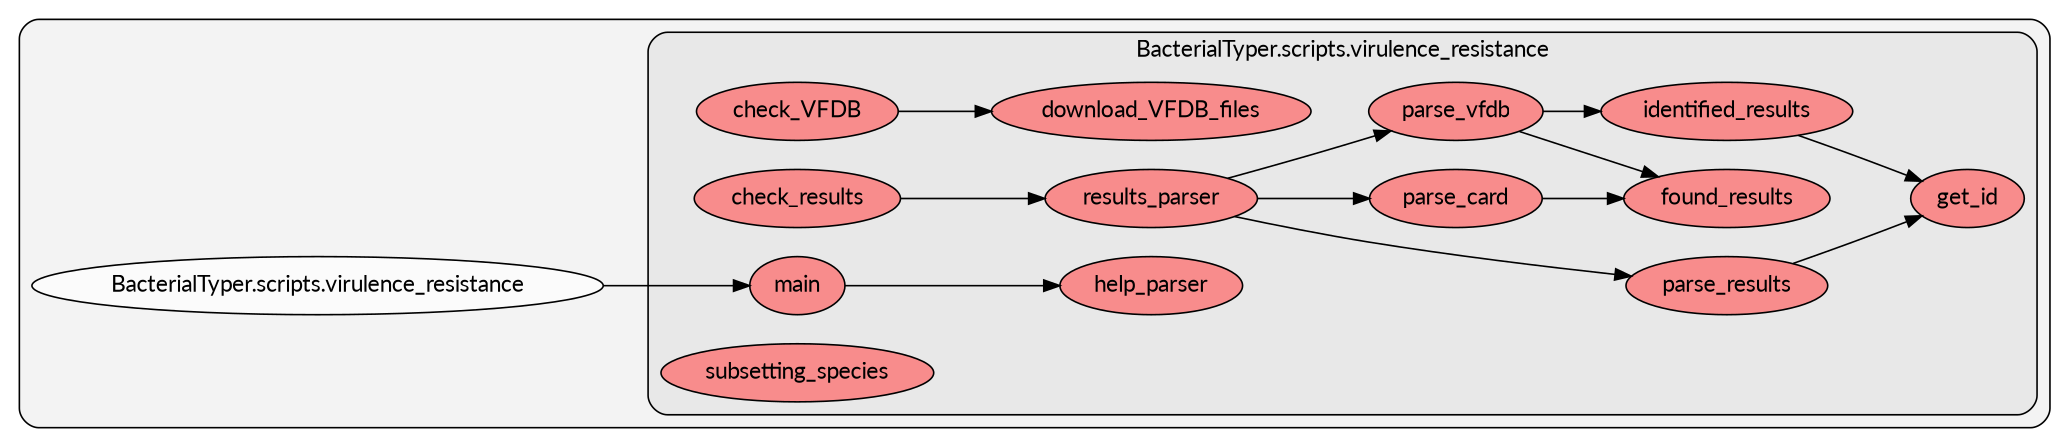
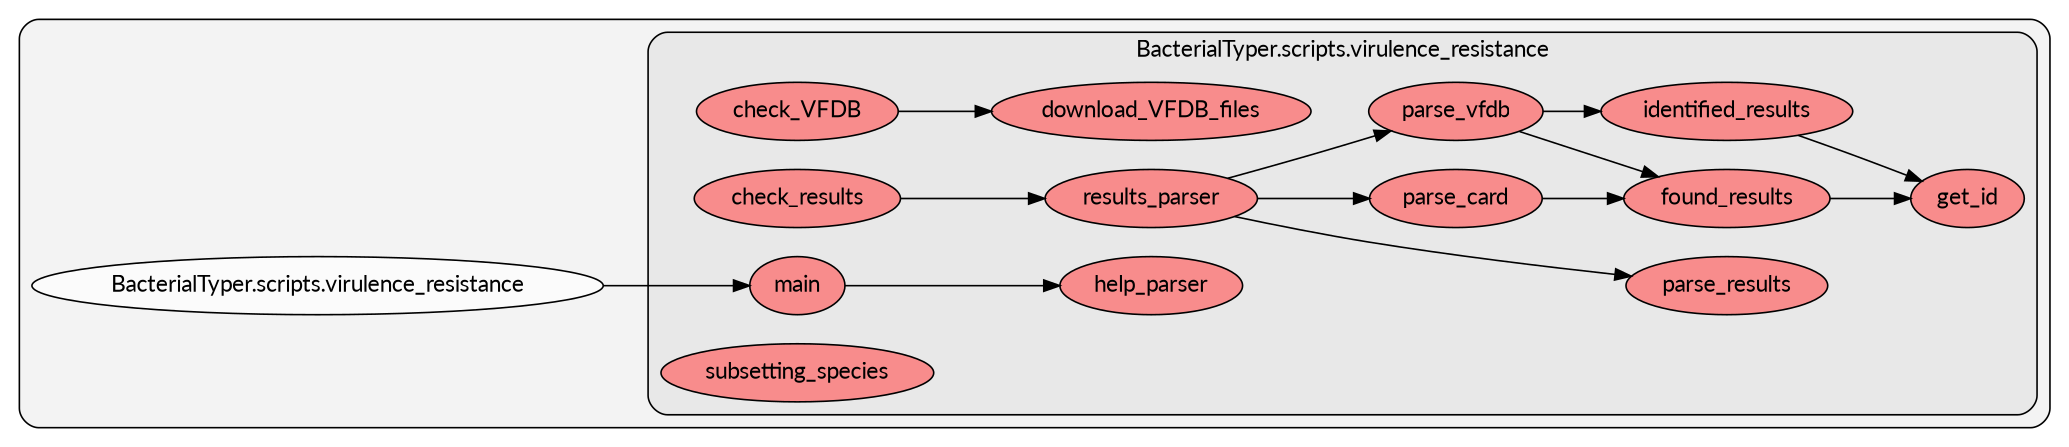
edge "parse_results" -> "get_id": now "found_results" -> "get_id"
